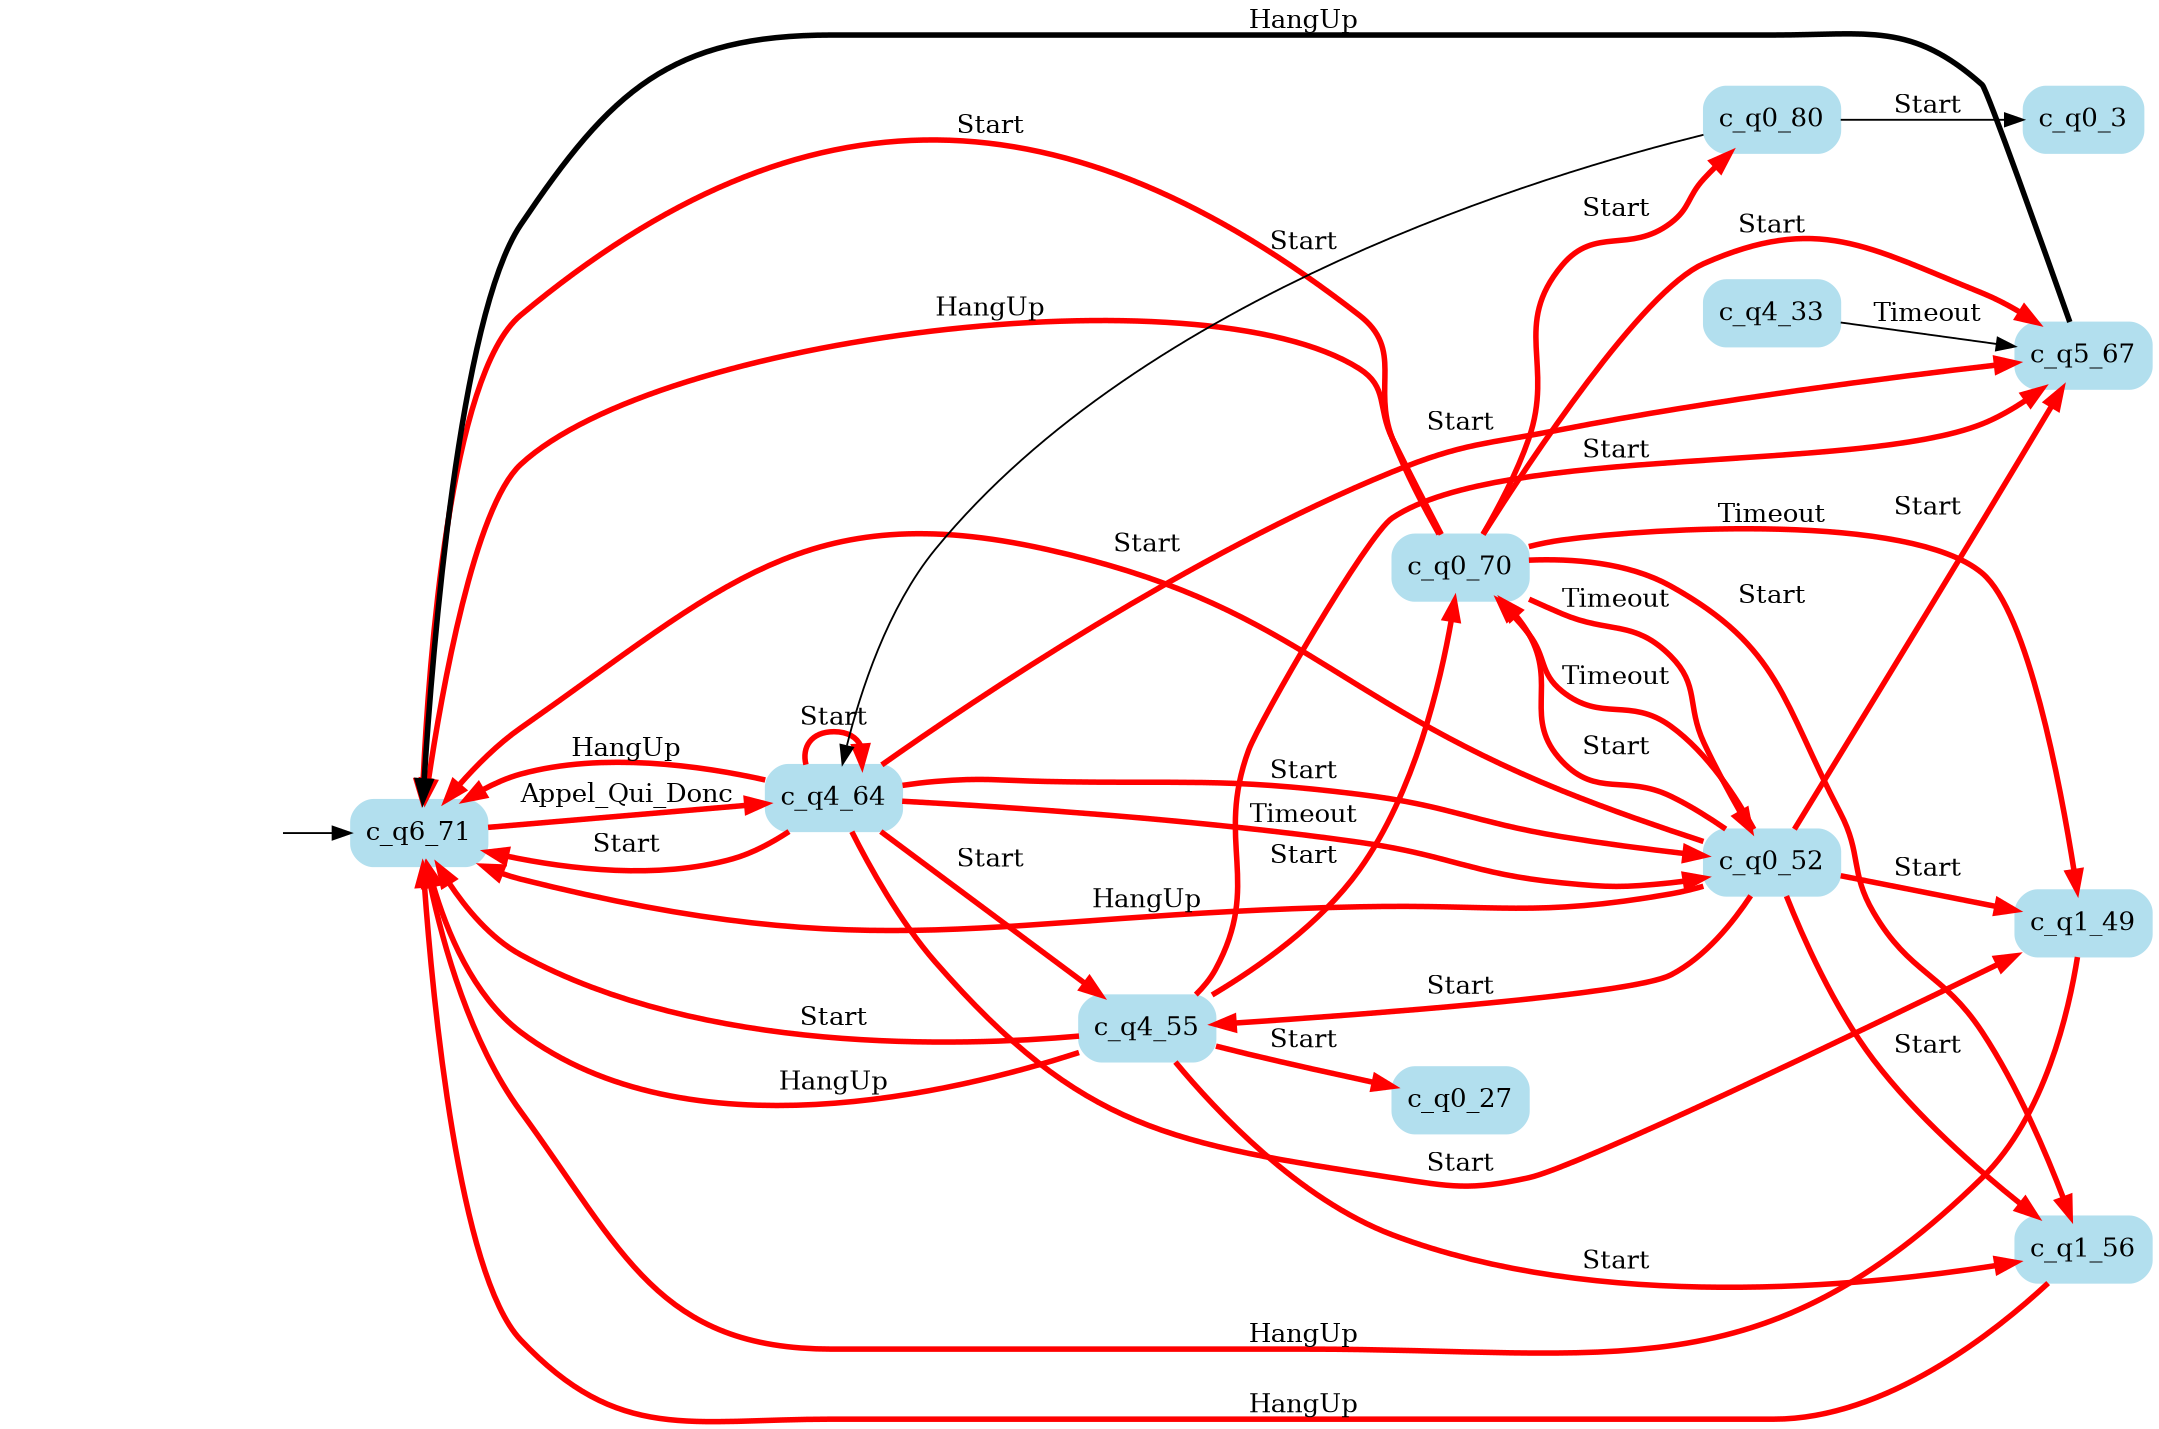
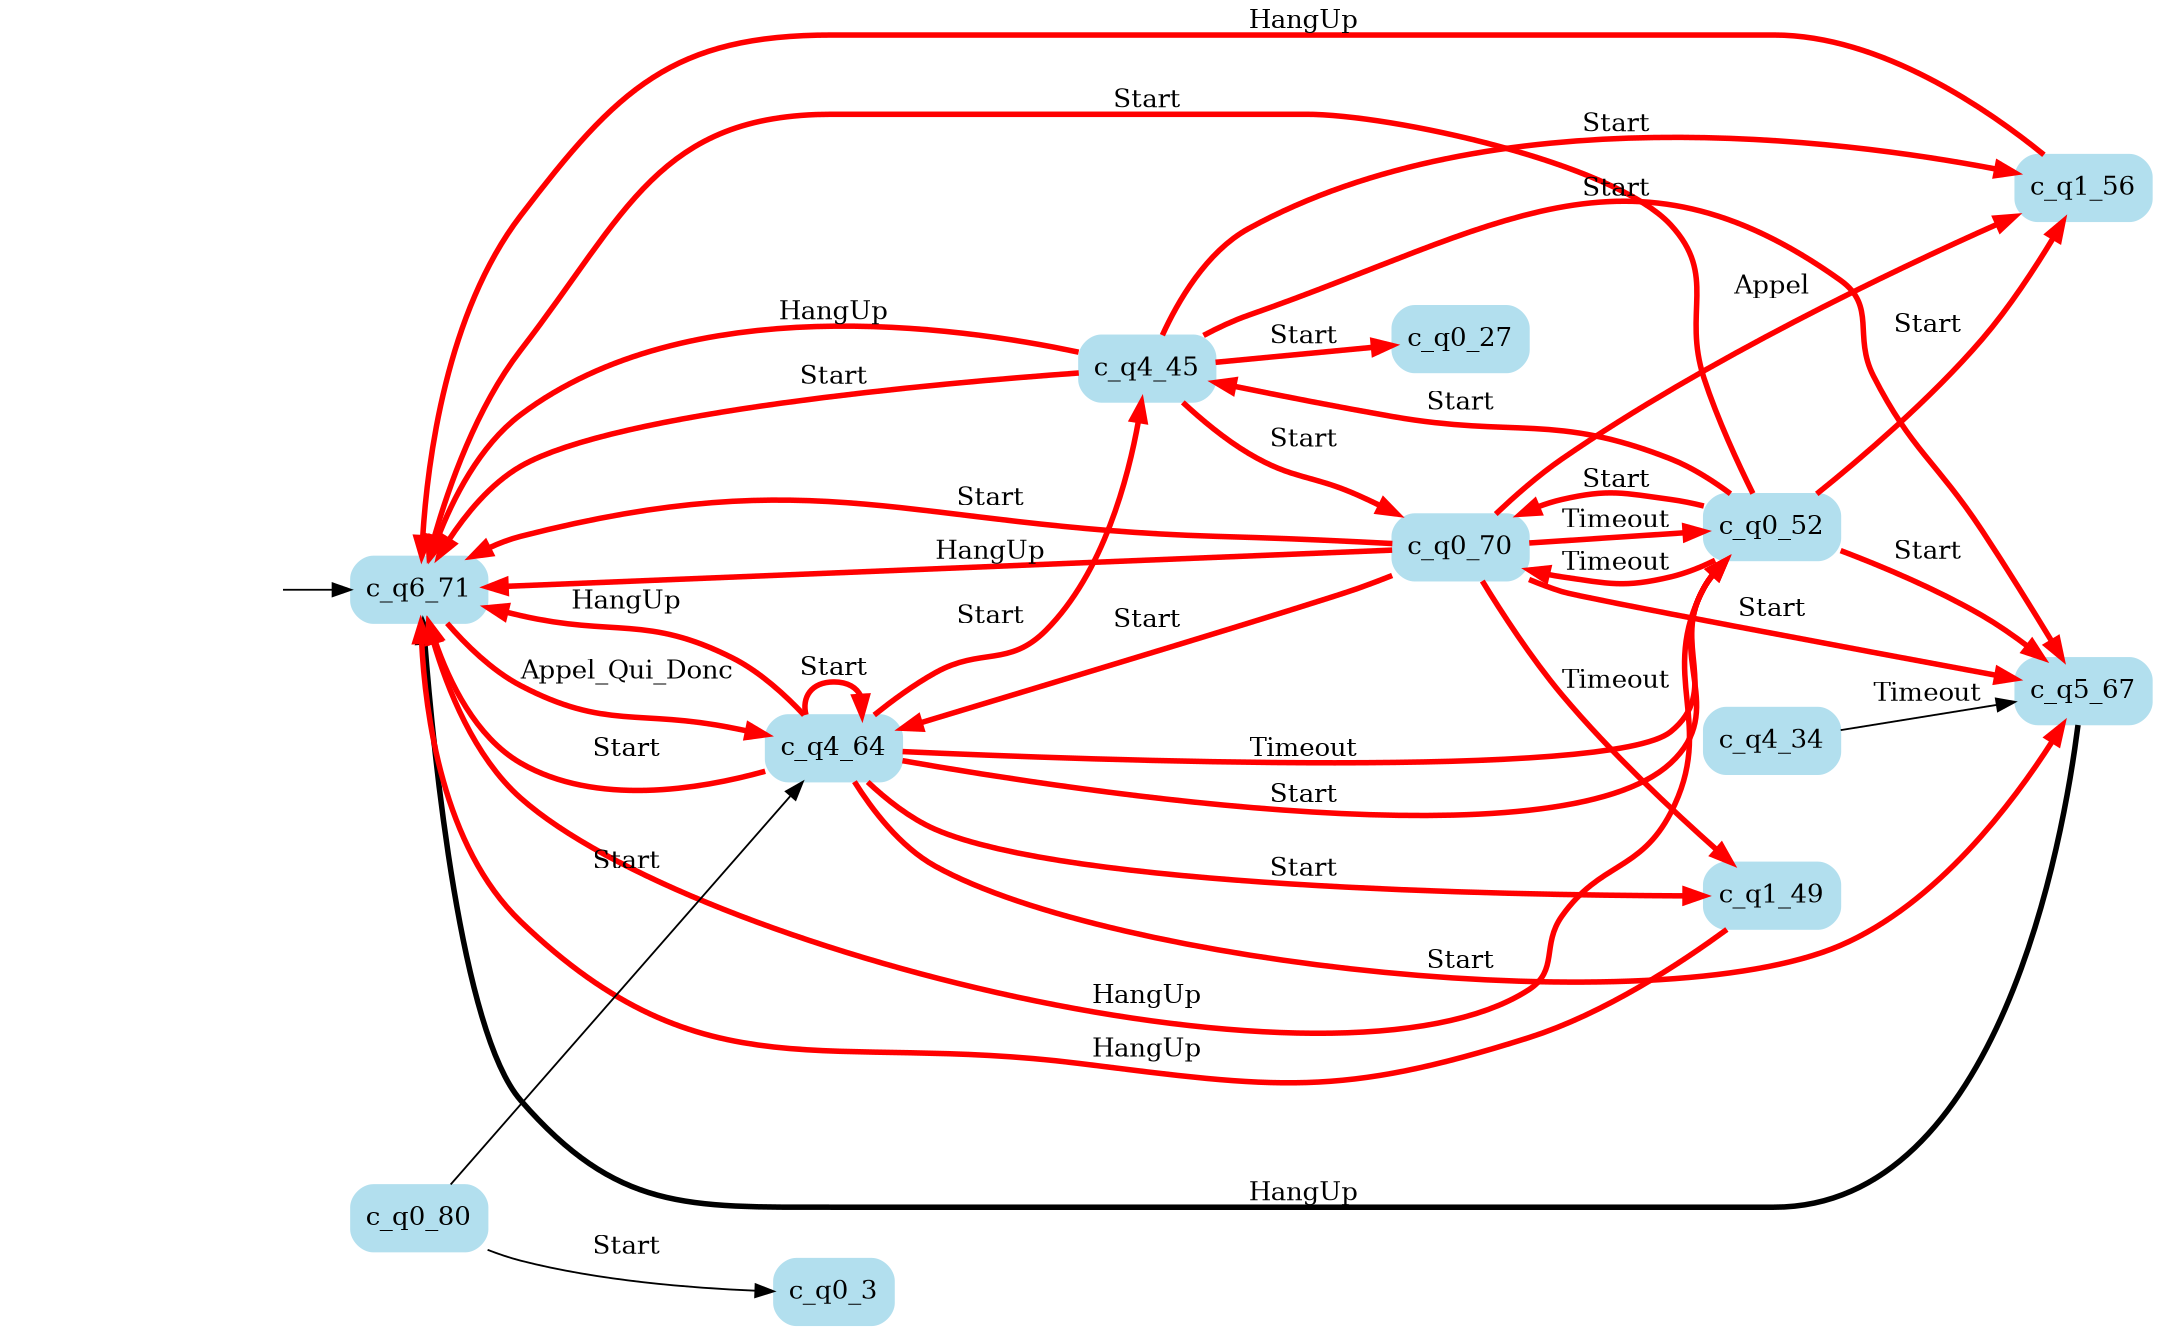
edge "c_q0_70" -> "c_q0_80": now "c_q0_70" -> "c_q4_64"
node "c_q4_33": label "c_q4_33" -> "c_q4_34"
edge "c_q0_70" -> "c_q1_56": label "Start" -> "Appel"
edge "c_q0_52" -> "c_q1_49": removed, label "Start"
node "c_q4_55": label "c_q4_55" -> "c_q4_45"
